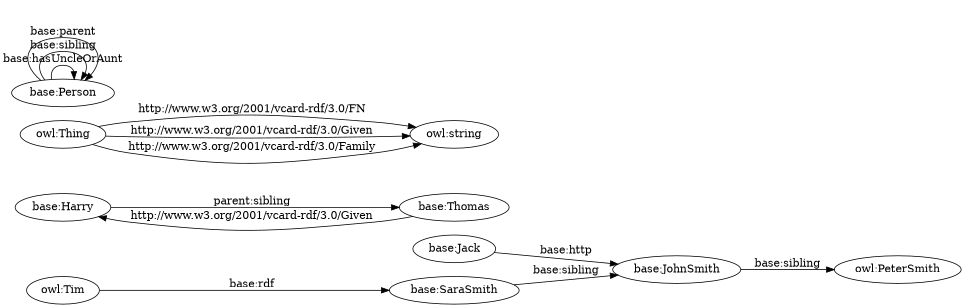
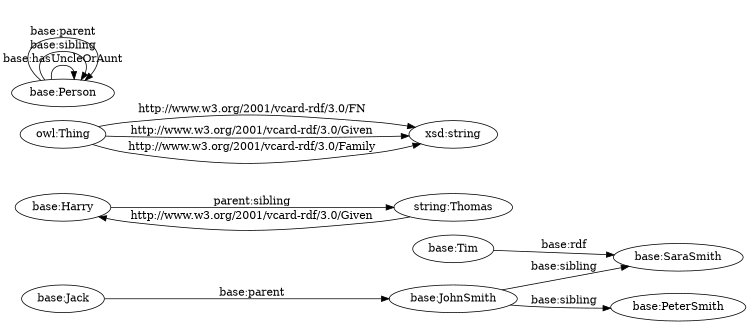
node "owl:string": label "owl:string" -> "xsd:string"
node "base:Thomas": label "base:Thomas" -> "string:Thomas"
edge "base:Jack" -> "base:JohnSmith": label "base:http" -> "base:parent"
node "owl:PeterSmith": label "owl:PeterSmith" -> "base:PeterSmith"
edge "base:SaraSmith" -> "base:JohnSmith": reversed
node "owl:Tim": label "owl:Tim" -> "base:Tim"
